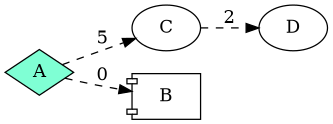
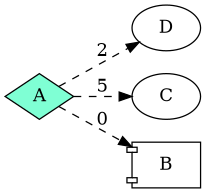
edge "C" -> "D": now "A" -> "D"
